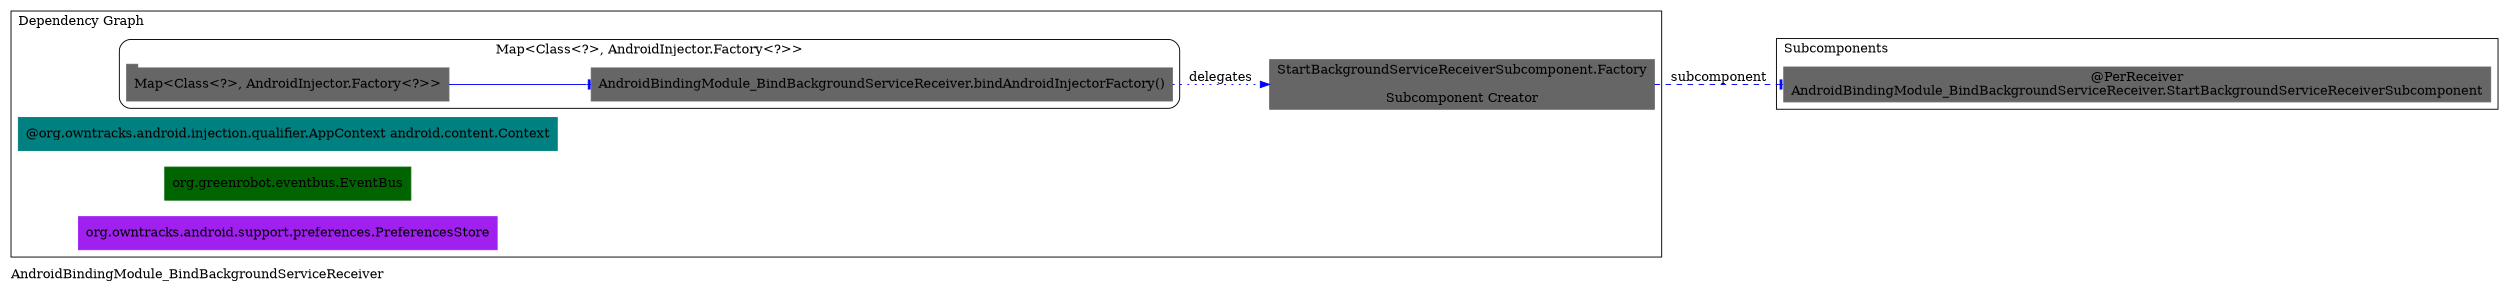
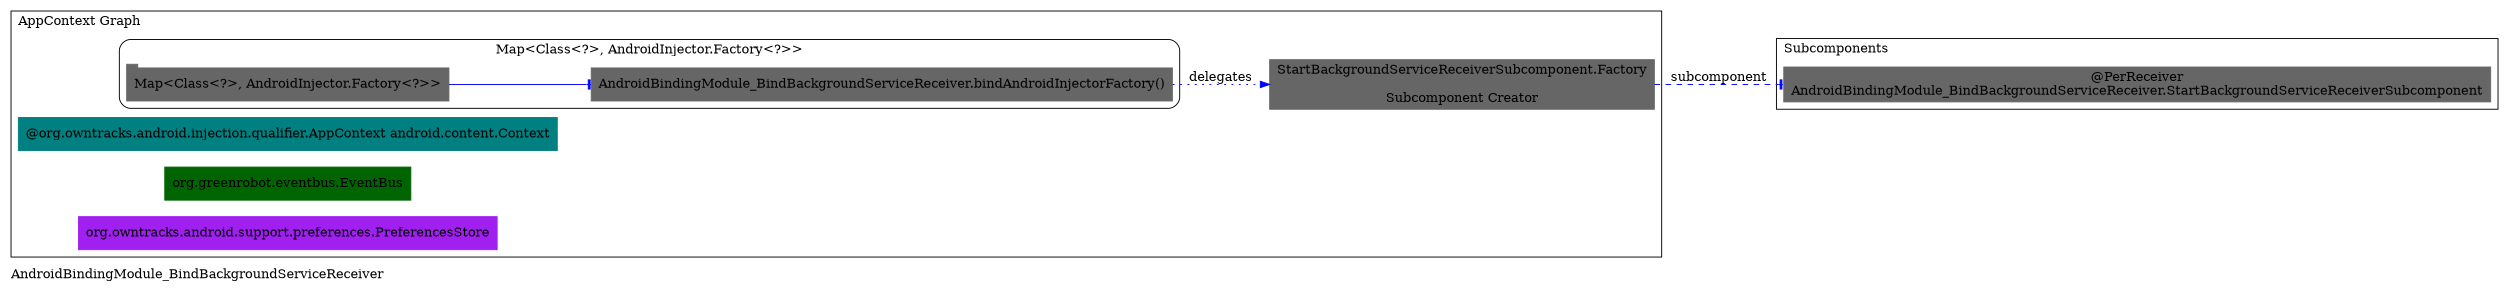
cluster "Dependency Graph": label "Dependency Graph" -> "AppContext Graph"
